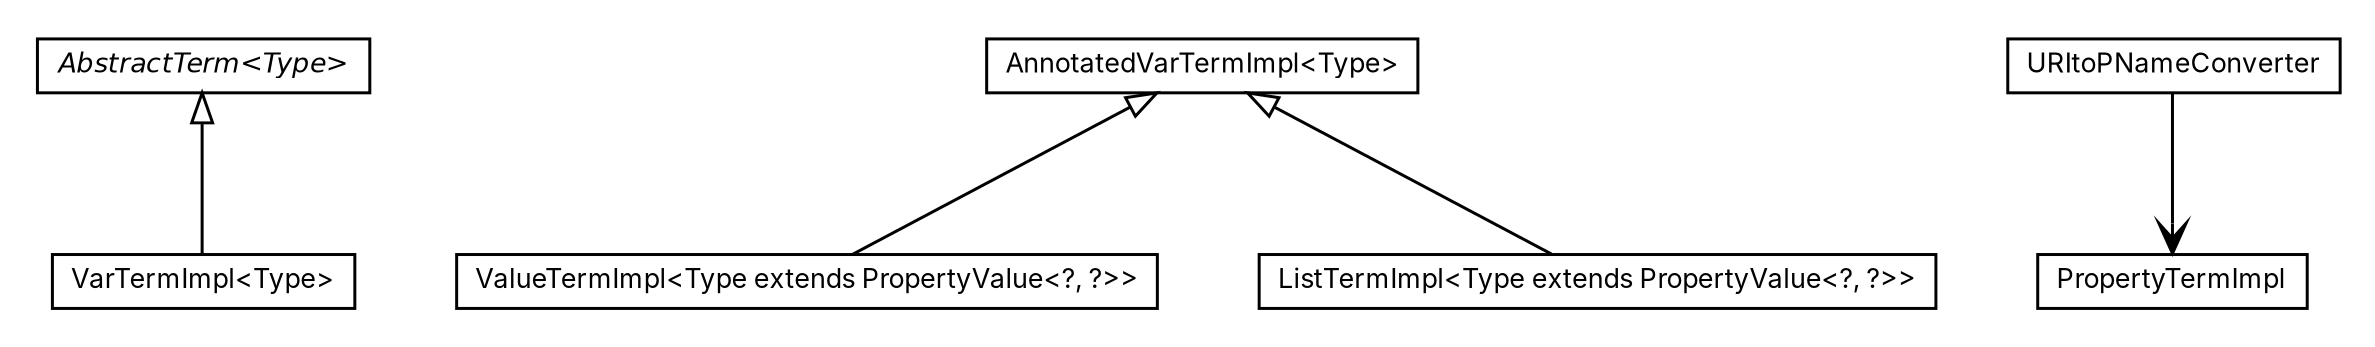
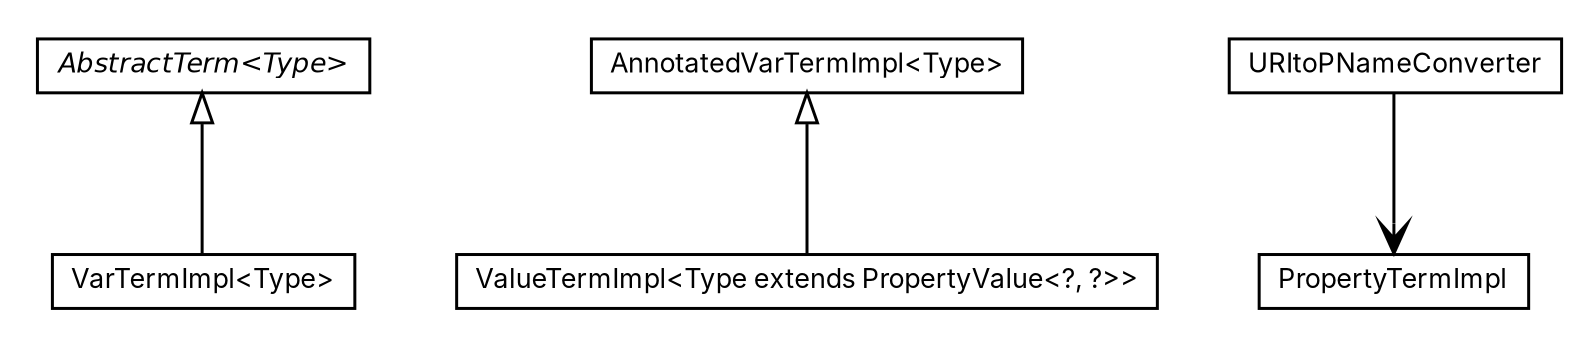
node "ListTermImpl<Type extends PropertyValue<?, ?>>": removed
